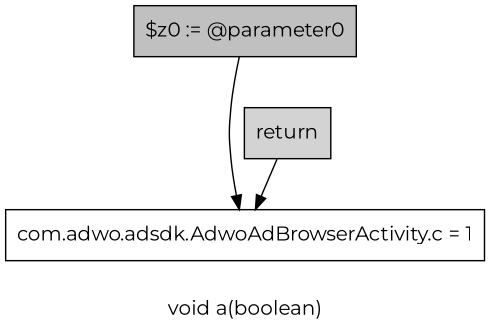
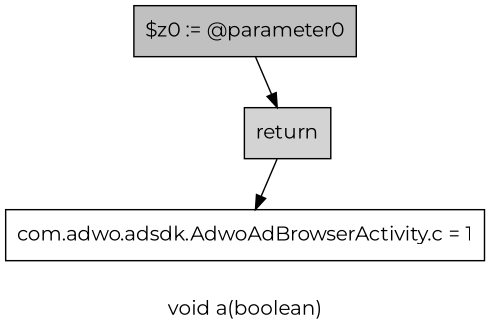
edge "$z0 := @parameter0" -> "com.adwo.adsdk.AdwoAdBrowserActivity.c = 1": now "$z0 := @parameter0" -> "return"
